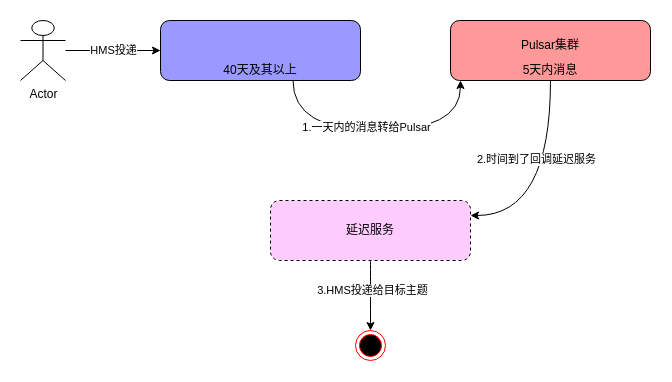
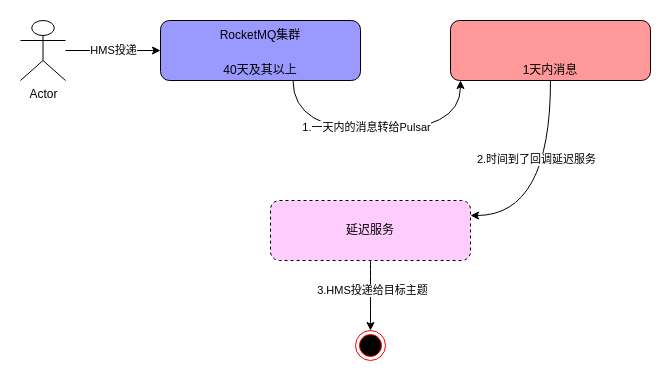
node "RocketMQ集群": added
node "Pulsar集群": removed
node "5天内消息": label "5天内消息" -> "1天内消息"
